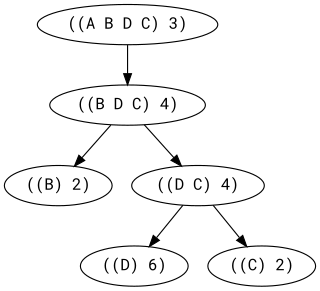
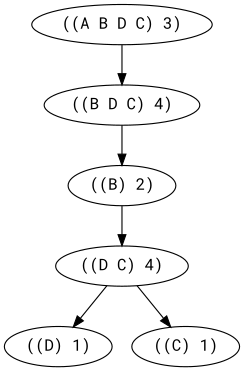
edge "((B D C) 4)" -> "((D C) 4)": now "((B) 2)" -> "((D C) 4)"
node "((D) 6)": label "((D) 6)" -> "((D) 1)"
node "((C) 2)": label "((C) 2)" -> "((C) 1)"
